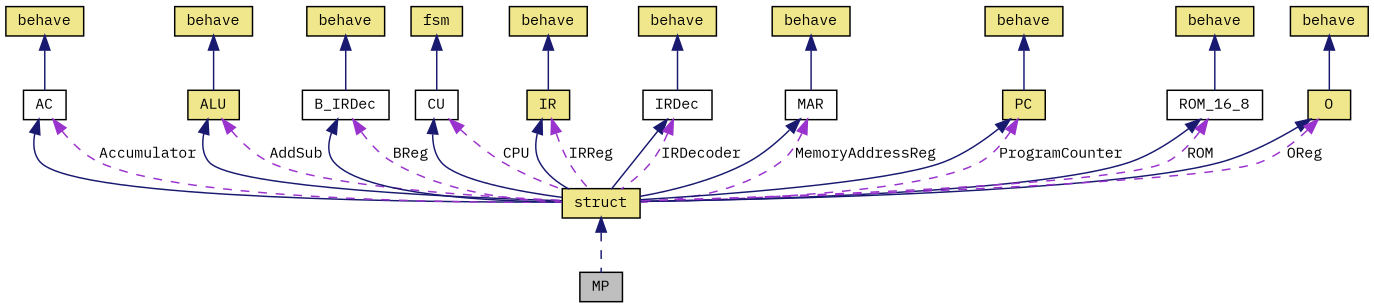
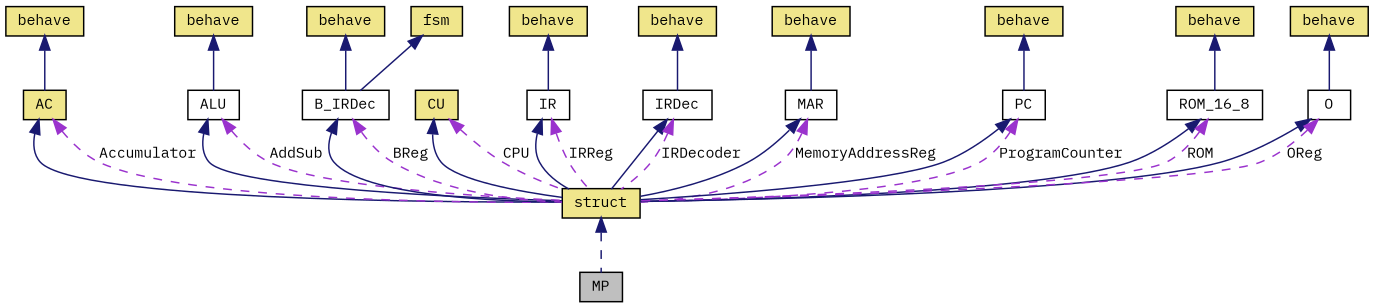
edge "CU" -> "fsm": now "B_IRDec" -> "fsm"
node "AC": fillcolor white -> khaki
node "ALU": fillcolor khaki -> white
node "CU": fillcolor white -> khaki
node "IR": fillcolor khaki -> white
node "PC": fillcolor khaki -> white
node "O": fillcolor khaki -> white
